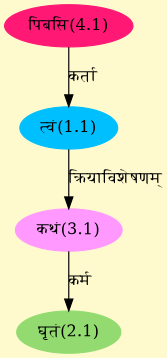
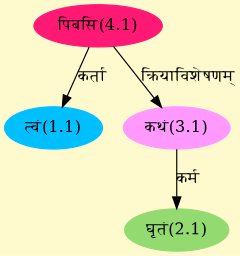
edge "त्वं(1.1)" -> "कथं(3.1)": now "पिबसि(4.1)" -> "कथं(3.1)"
